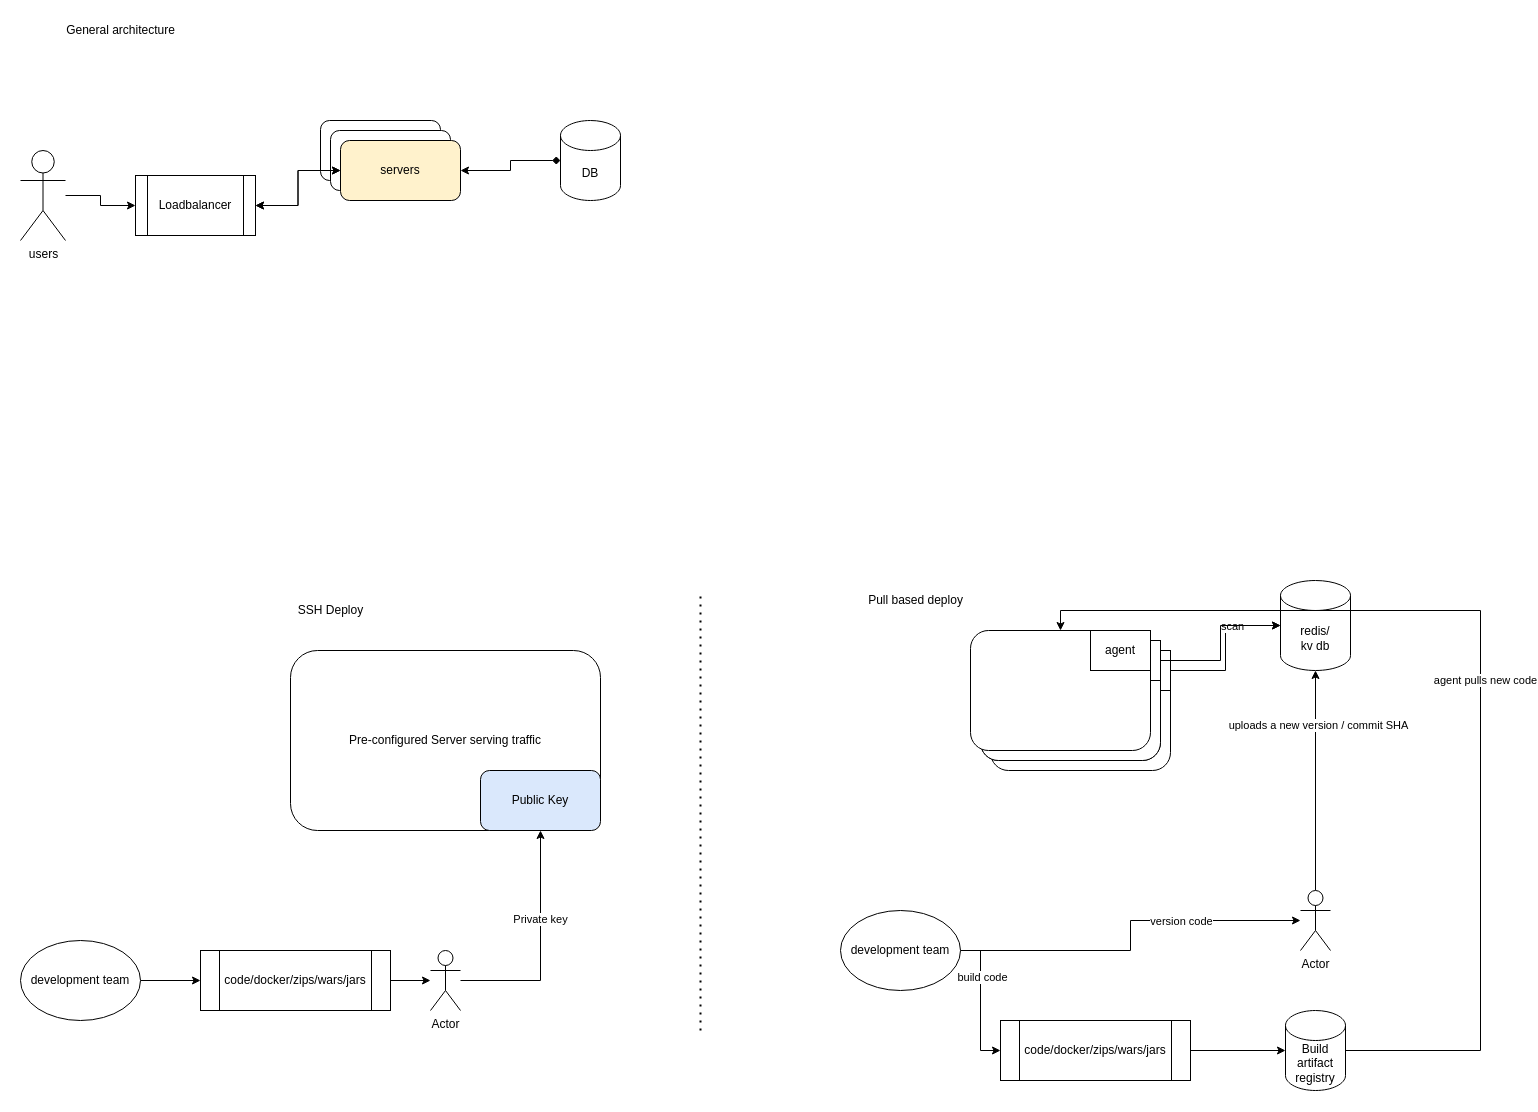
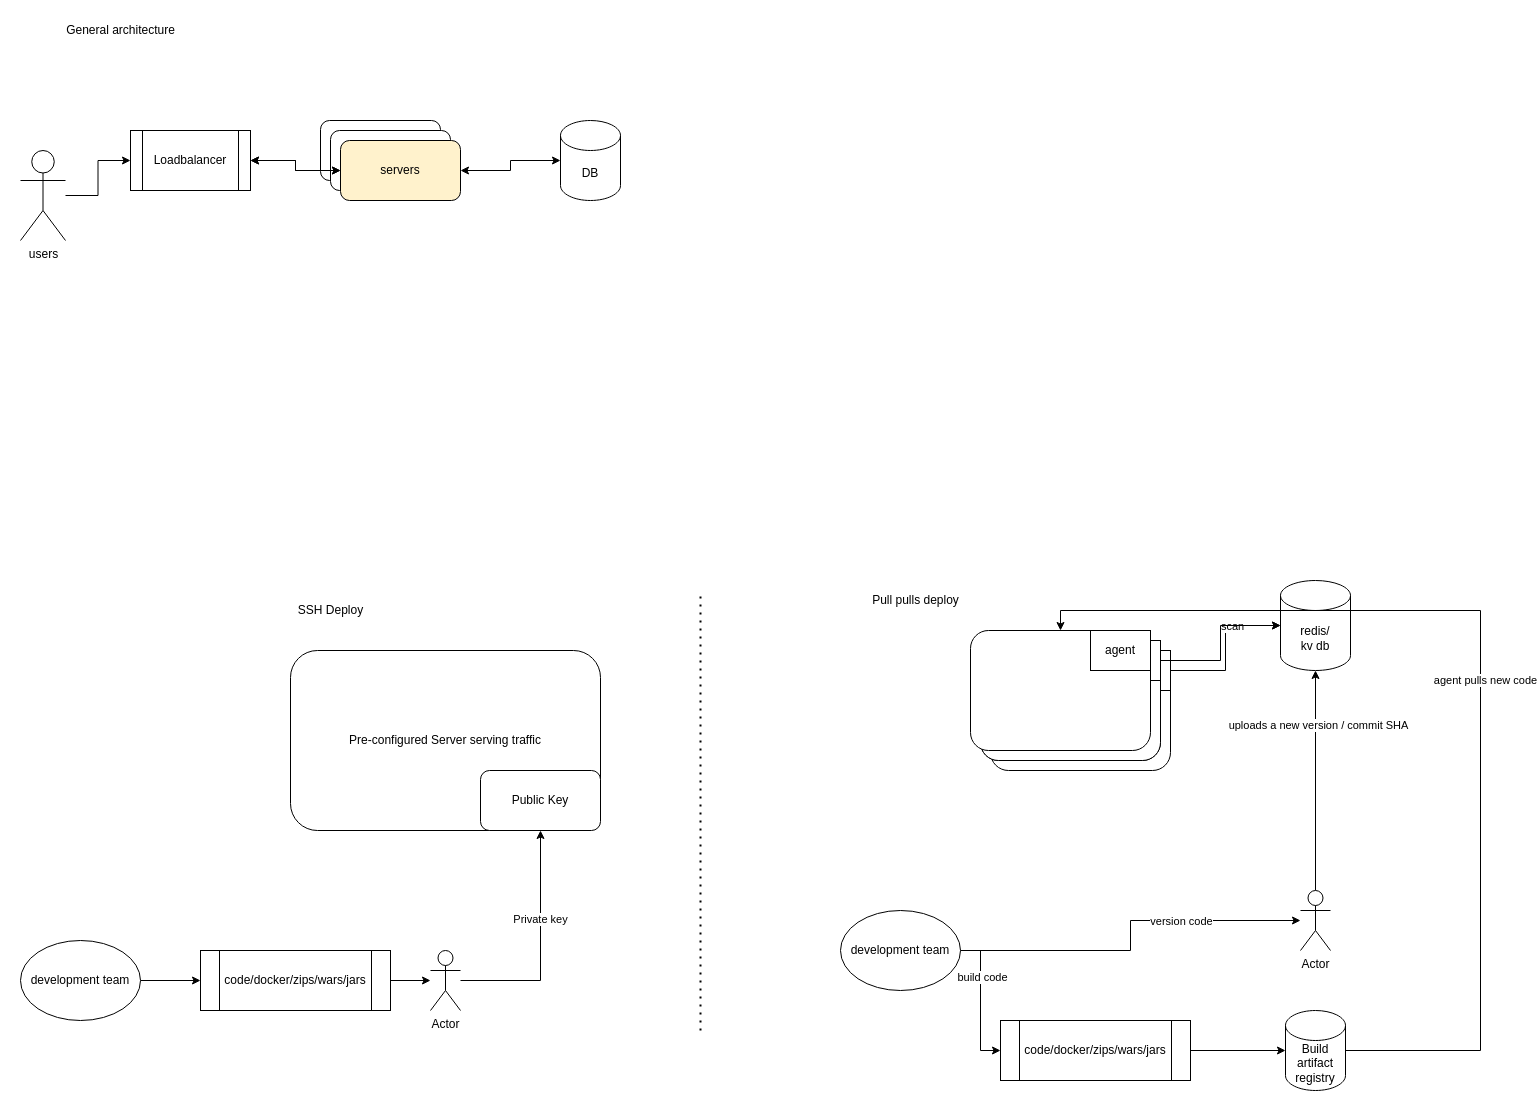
edge "DB" -- "servers": arrowhead diamond -> classic
node "Loadbalancer": moved (196, 206) -> (191, 161)
node "Pull based deploy": label "Pull based deploy" -> "Pull pulls deploy"
node "Public Key": fillcolor #dae8fc -> #ffffff
